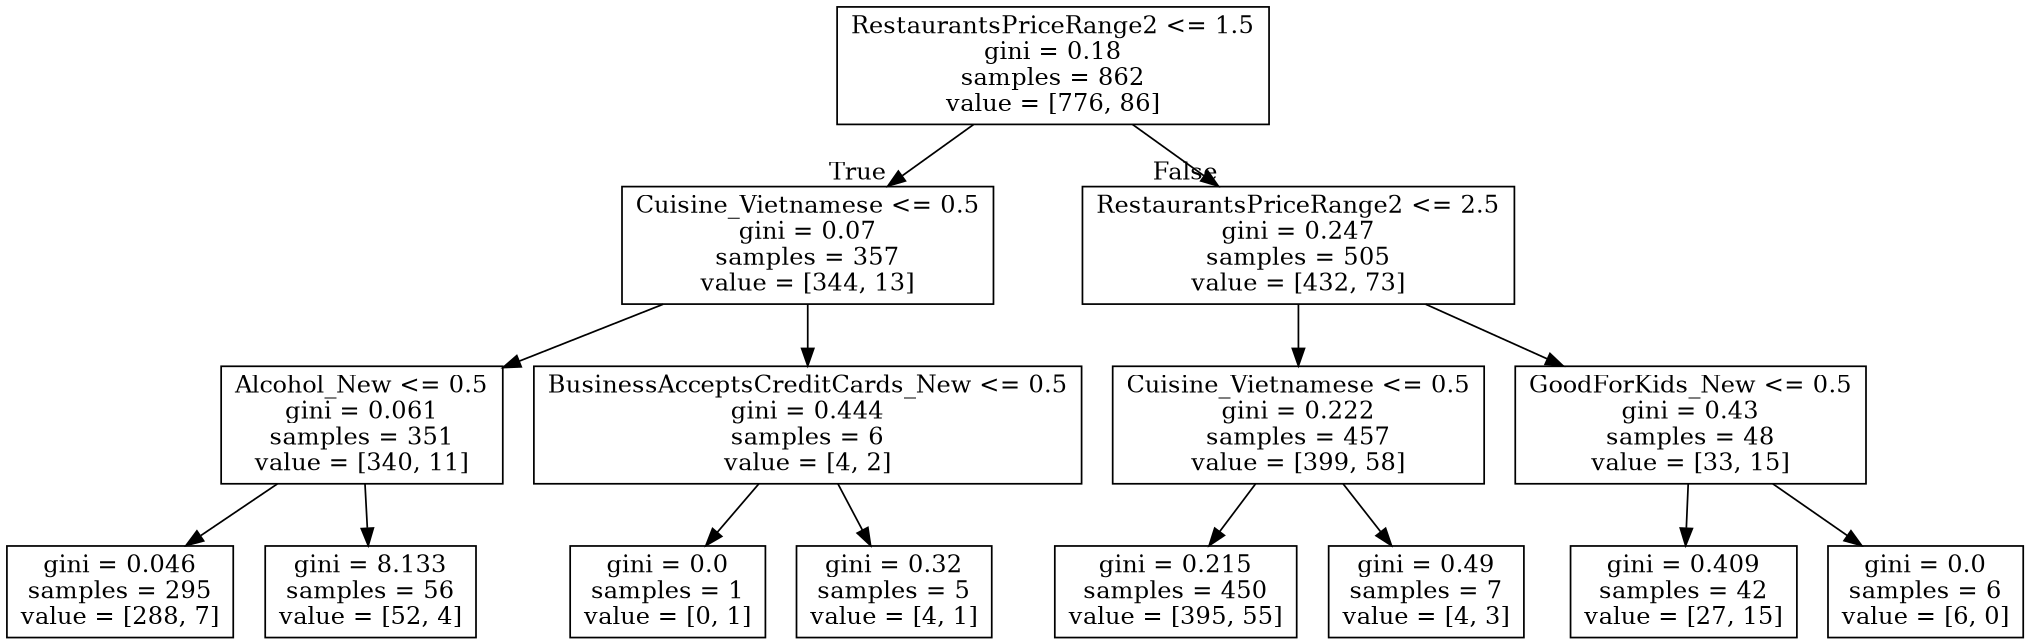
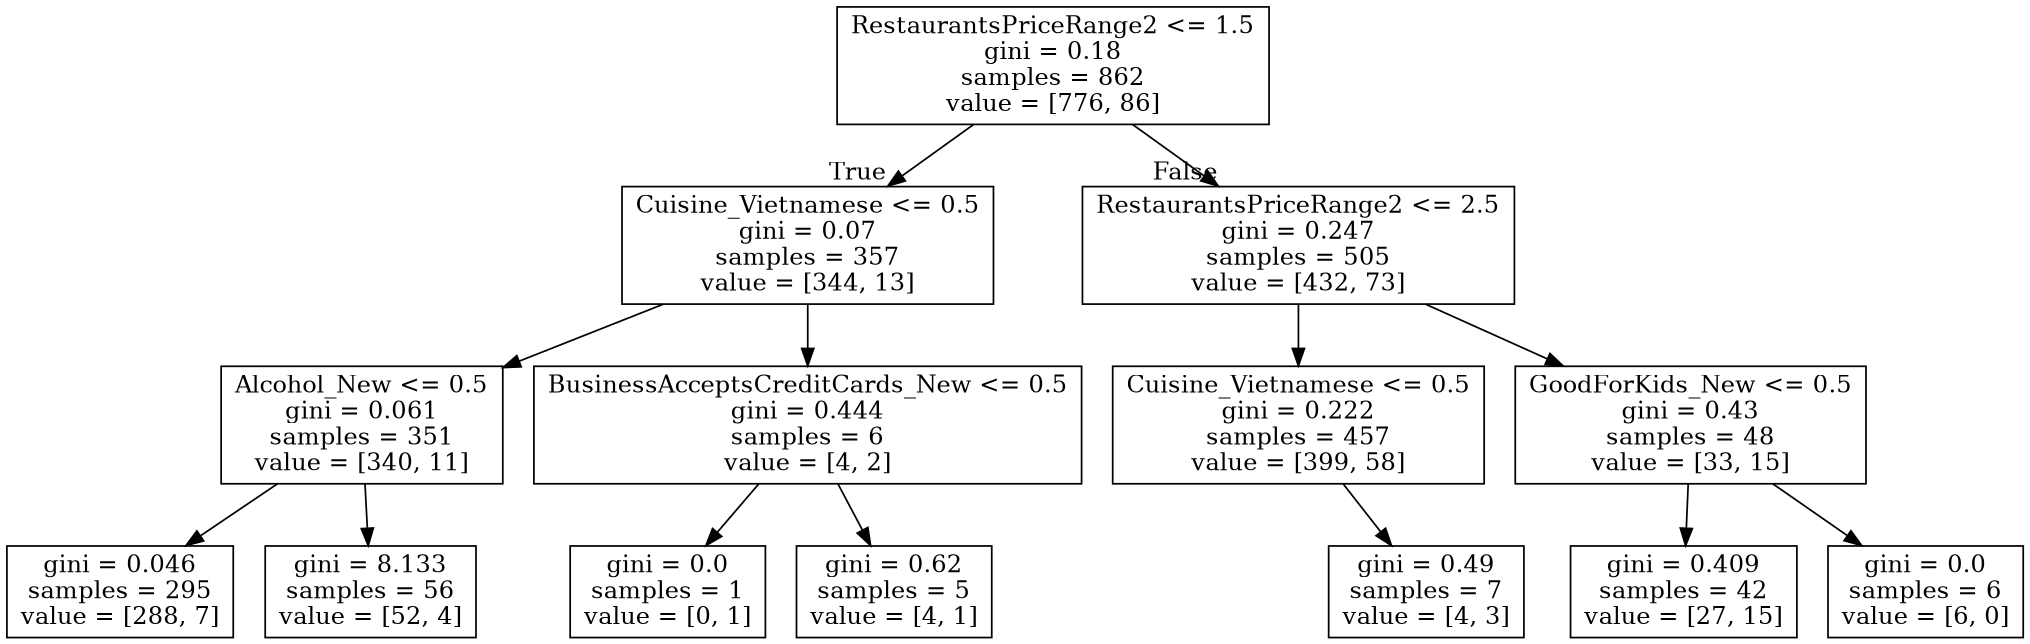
node "gini = 0.32 samples = 5 value = [4, 1]": label "gini = 0.32 samples = 5 value = [4, 1]" -> "gini = 0.62 samples = 5 value = [4, 1]"
node "gini = 0.215 samples = 450 value = [395, 55]": removed
